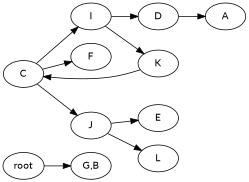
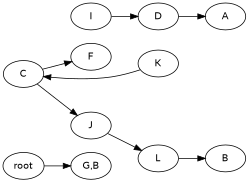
edge "I" -> "K": removed
edge "C" -> "I": removed
node "E": removed
node "B": added
